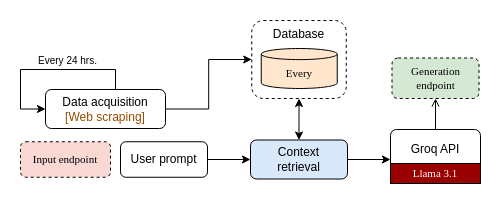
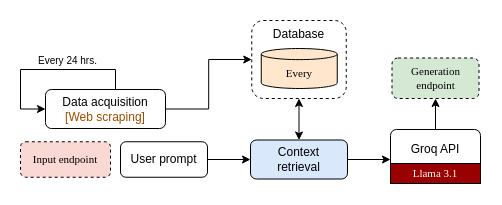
edge "Groq API" -> "Generation endpoint": arrowhead open -> classic
